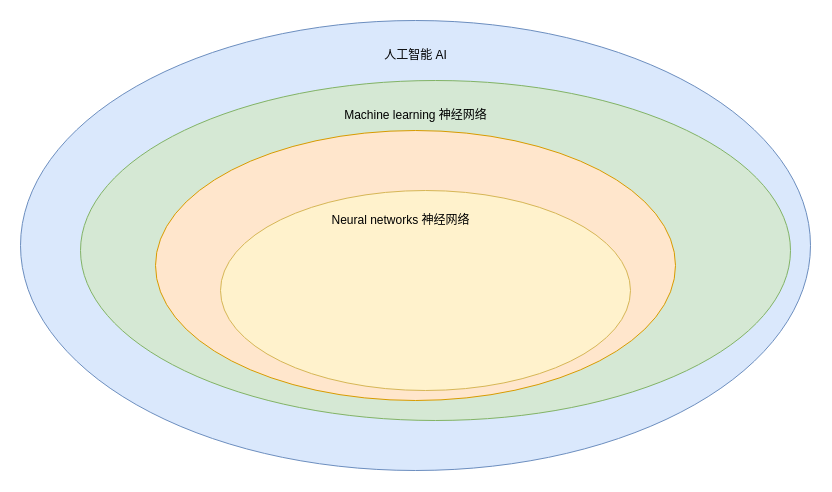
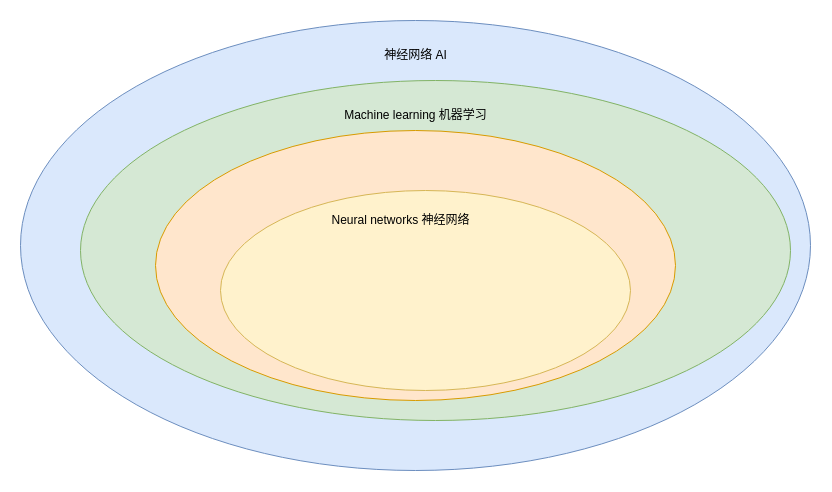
node "人工智能 AI": label "人工智能 AI" -> "神经网络 AI"
node "Machine learning 神经网络": label "Machine learning 神经网络" -> "Machine learning 机器学习"
